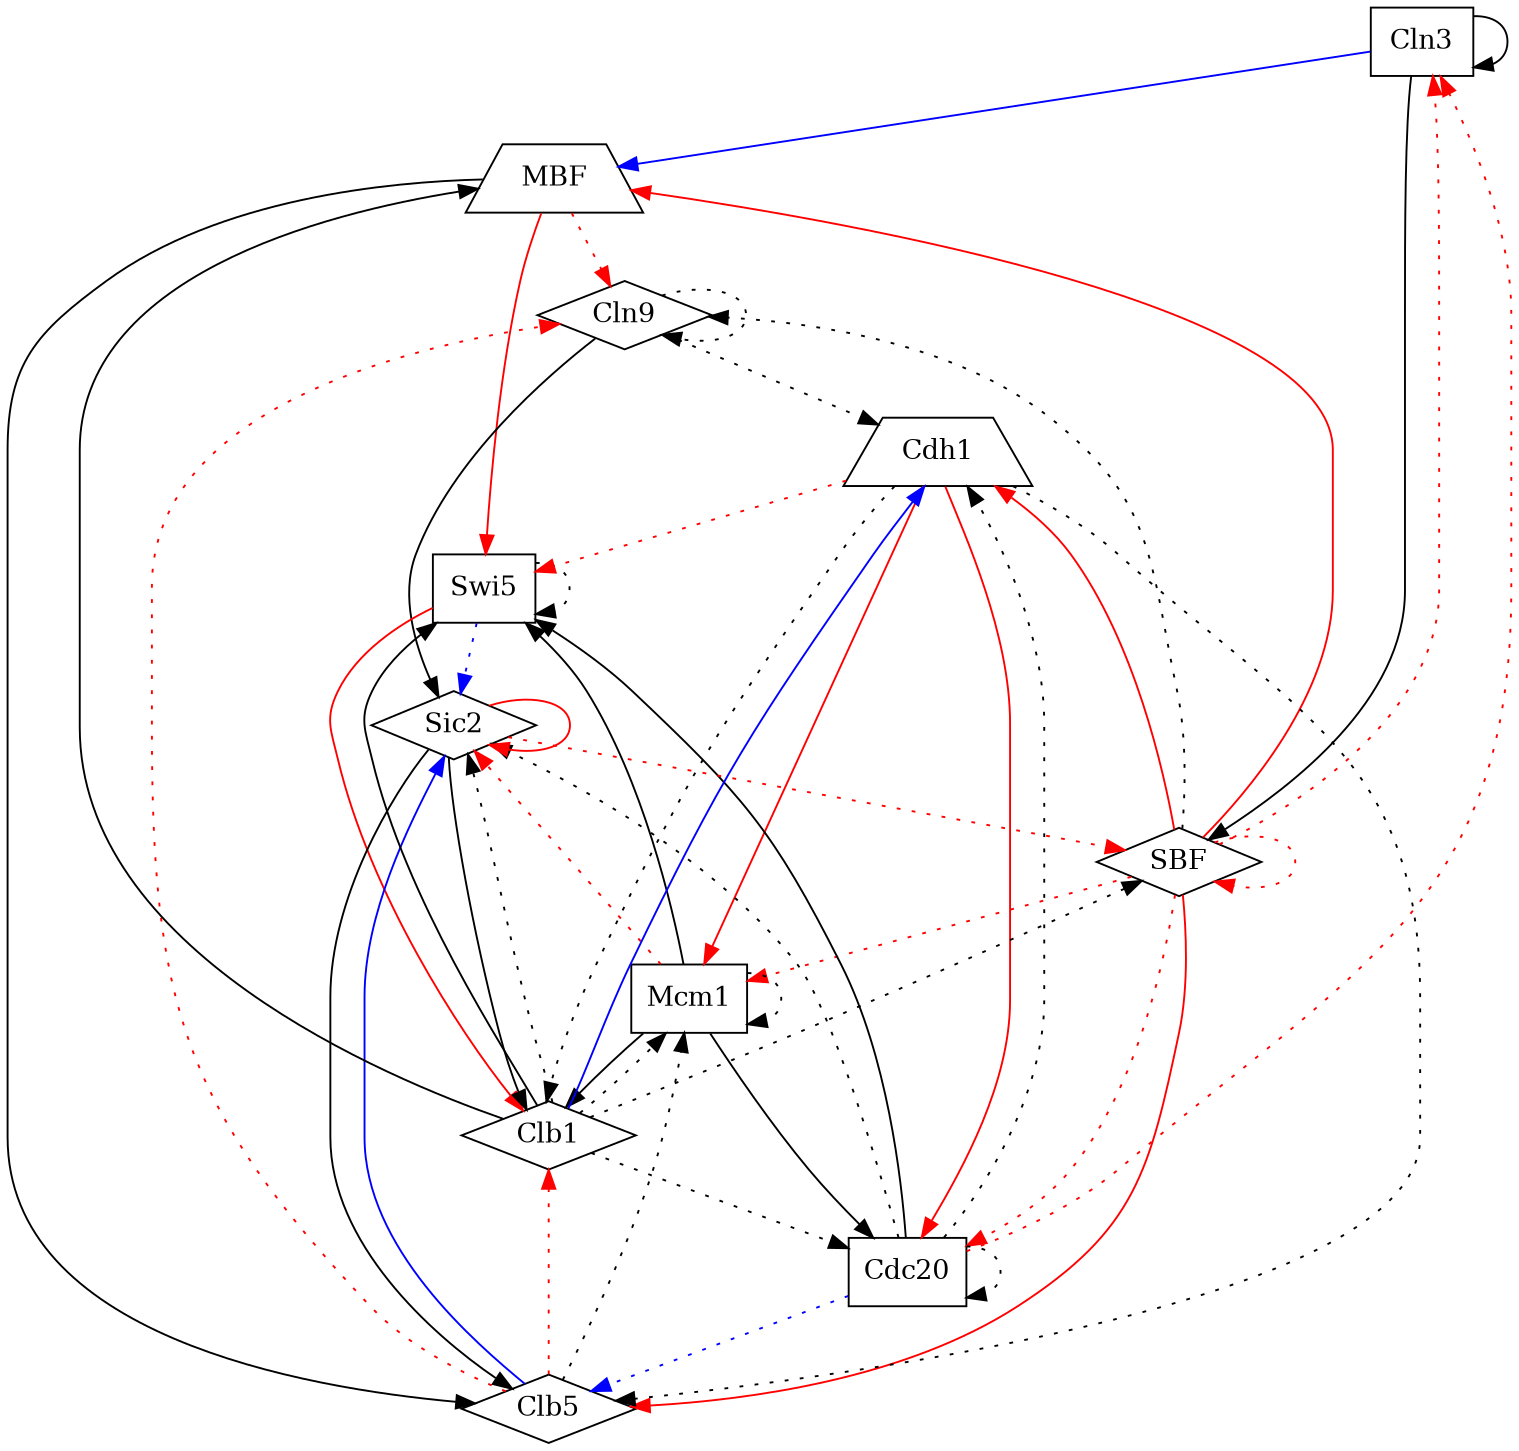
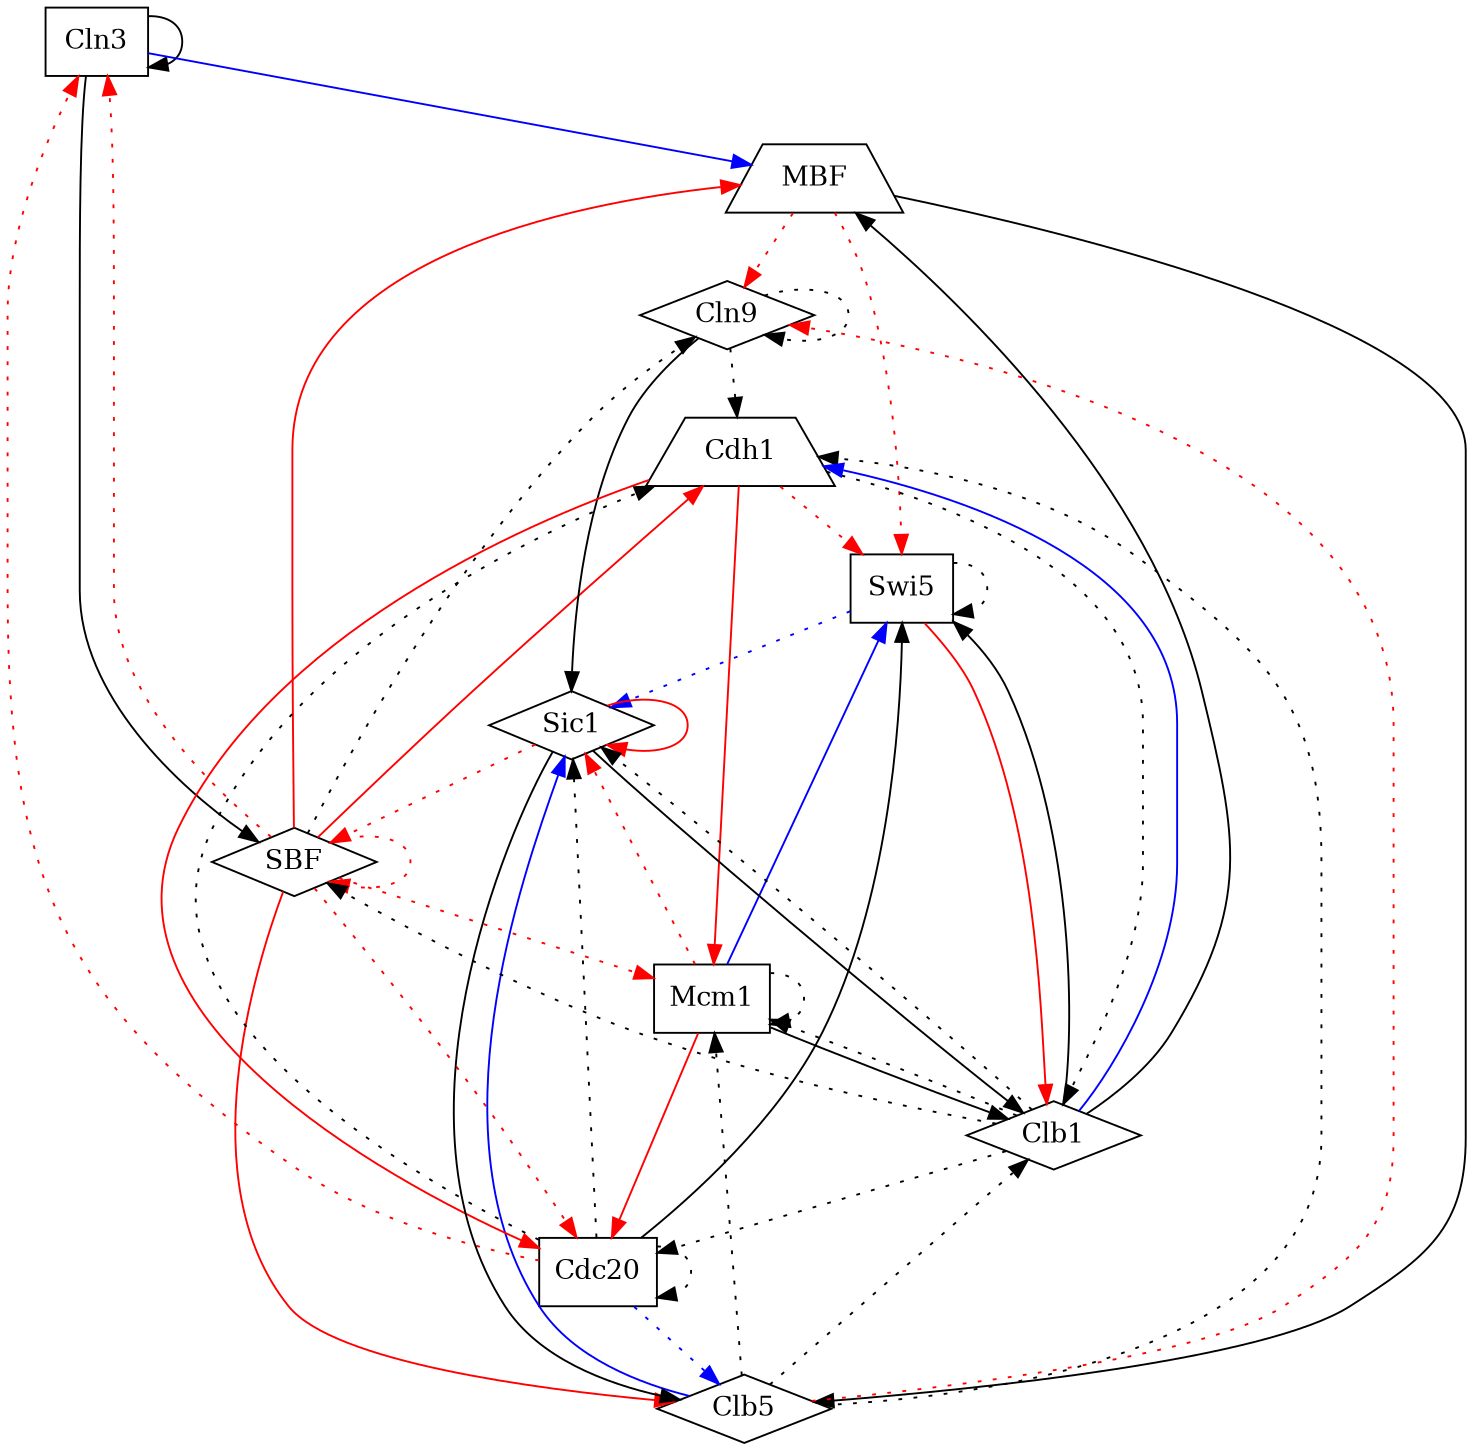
edge "MBF" -> "Swi5": style solid -> dotted
node "Sic2": label "Sic2" -> "Sic1"
edge "Mcm1" -> "Swi5": color black -> blue
edge "Mcm1" -> "Cdc20": color black -> red
edge "Cdh1" -> "Clb5": reversed
edge "Clb5" -> "Clb1": color red -> black
